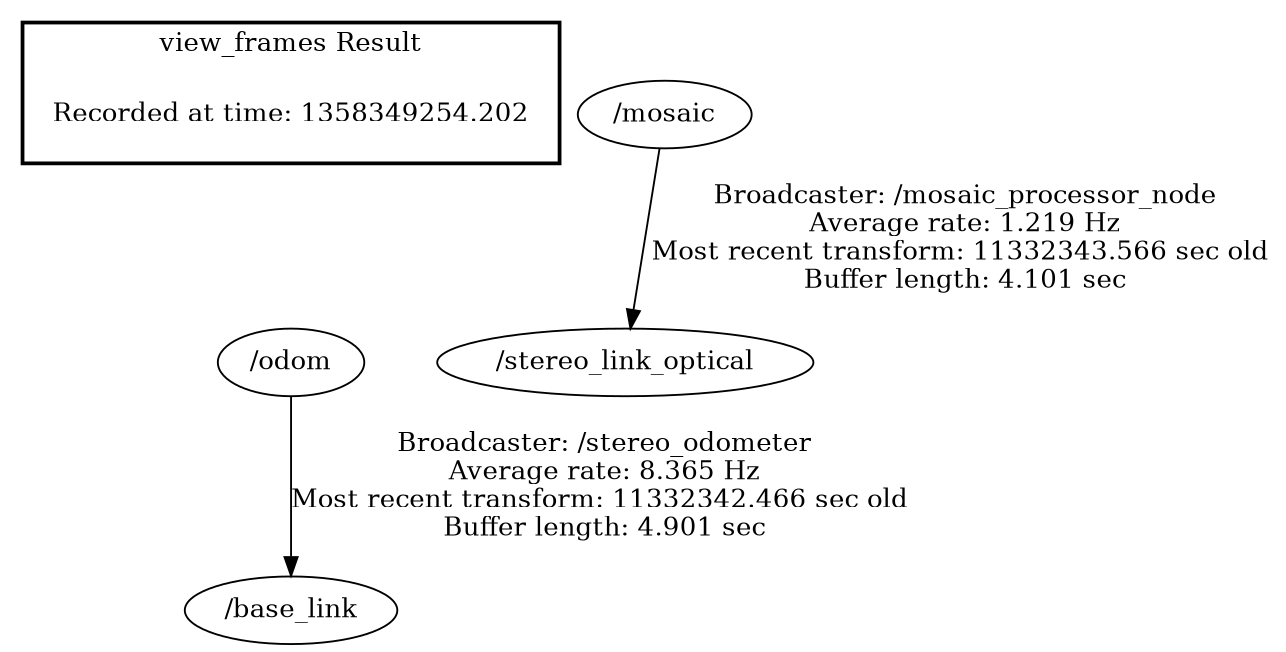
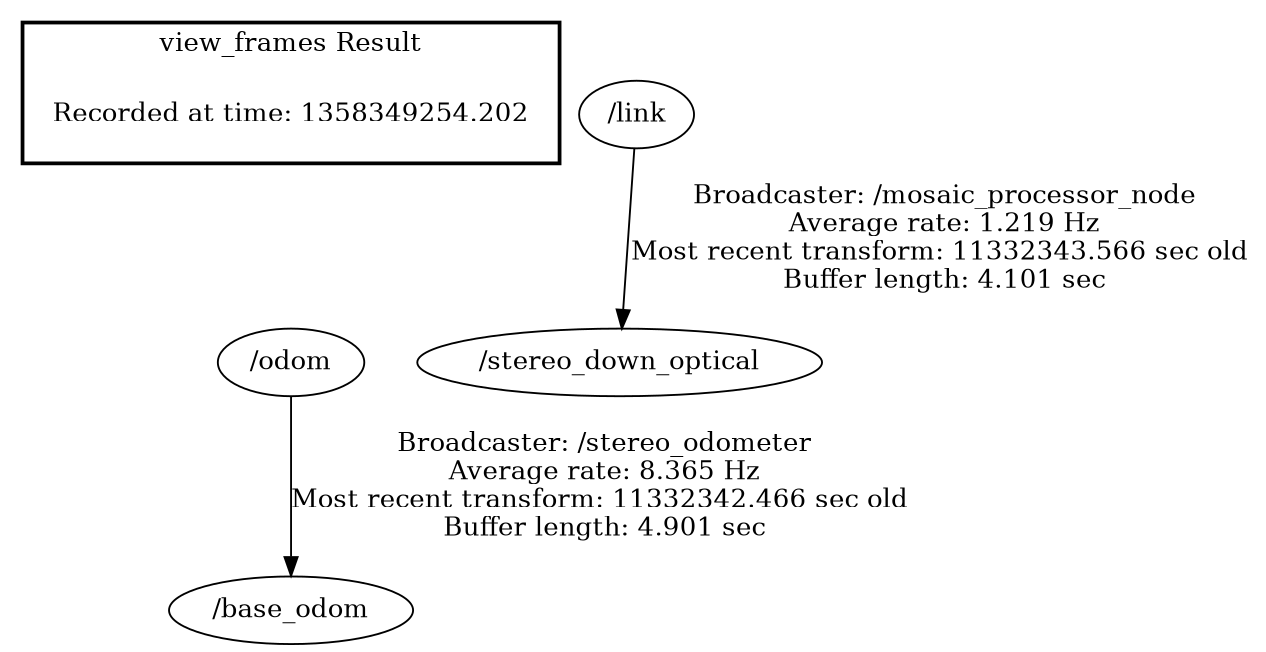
node "/mosaic": label "/mosaic" -> "/link"
node "/stereo_link_optical": label "/stereo_link_optical" -> "/stereo_down_optical"
node "/base_link": label "/base_link" -> "/base_odom"
